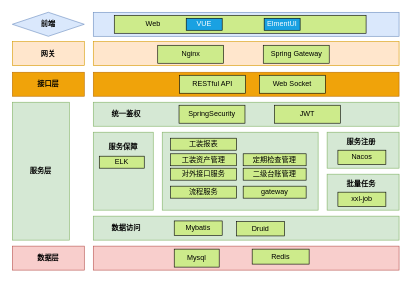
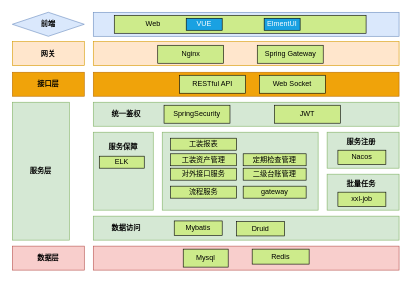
node "Spring Gateway": moved (296, 54) -> (290, 54)
node "SpringSecurity": moved (212, 114) -> (197, 114)
node "Mysql": moved (197, 258) -> (206, 258)
